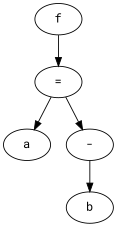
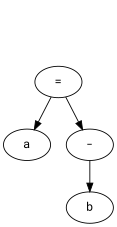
node "f": removed
